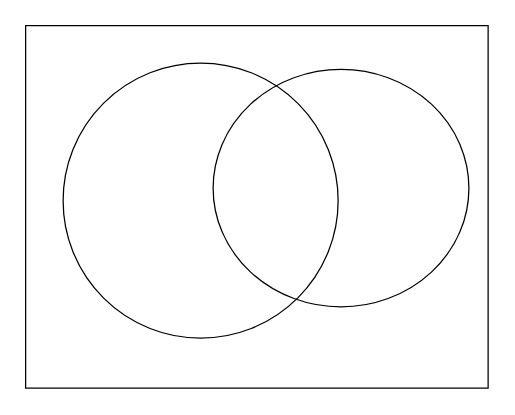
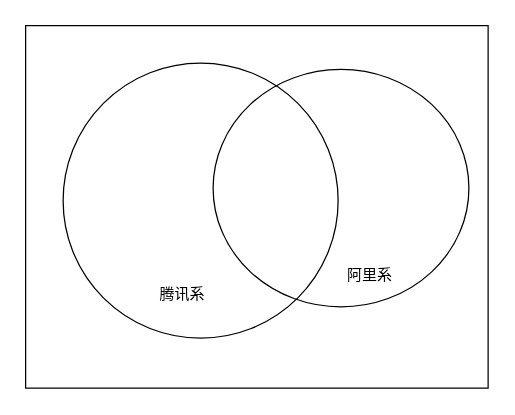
node "阿里系": added
node "腾讯系": added
